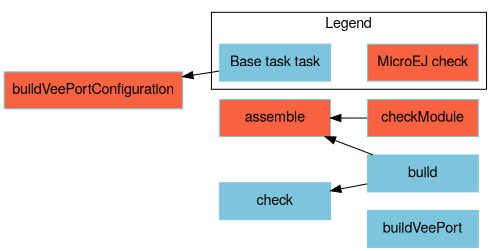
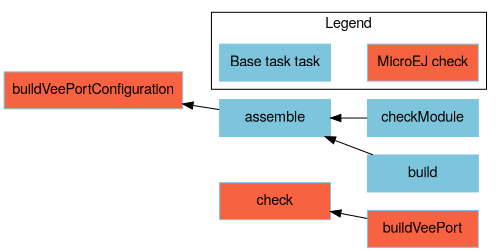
edge "Base task task" -> "buildVeePortConfiguration": now "assemble" -> "buildVeePortConfiguration"
node "assemble": fillcolor #f76241 -> #7dc5dc
node "checkModule": fillcolor #f76241 -> #7dc5dc
edge "build" -> "check": now "buildVeePort" -> "check"
node "check": fillcolor #7dc5dc -> #f76241
node "buildVeePort": fillcolor #7dc5dc -> #f76241
